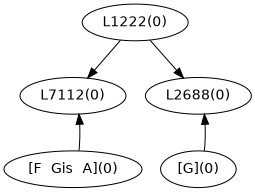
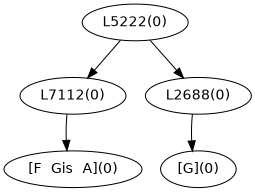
node "L1222(0)": label "L1222(0)" -> "L5222(0)"
edge "[F  Gis  A](0)" -> "L7112(0)": reversed
edge "[G](0)" -> "L2688(0)": reversed
